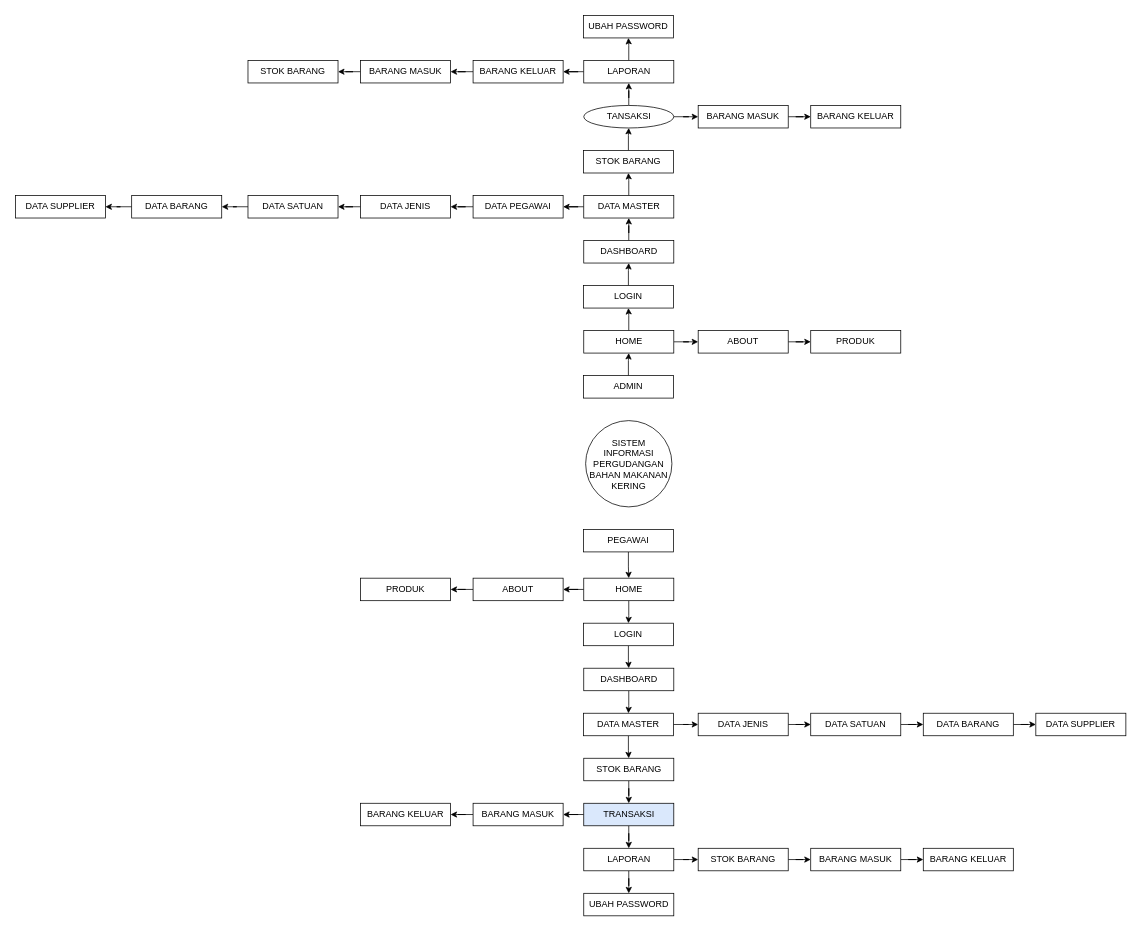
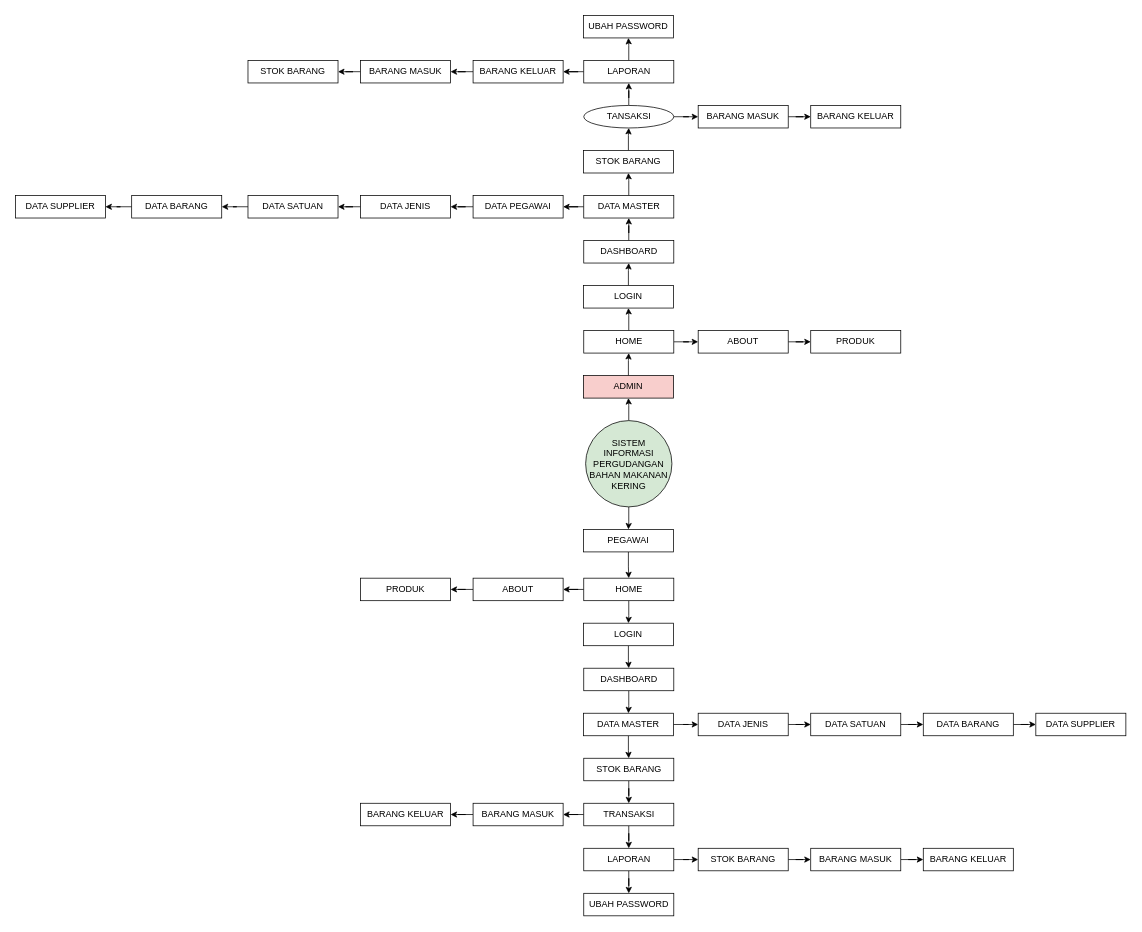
node "ADMIN": fillcolor #ffffff -> #f8cecc
edge "SISTEM INFORMASI PERGUDANGAN BAHAN MAKANAN KERING" -> "ADMIN": added
node "SISTEM INFORMASI PERGUDANGAN BAHAN MAKANAN KERING": fillcolor #ffffff -> #d5e8d4
edge "SISTEM INFORMASI PERGUDANGAN BAHAN MAKANAN KERING" -> "PEGAWAI": added
node "TRANSAKSI": fillcolor #dae8fc -> #ffffff
